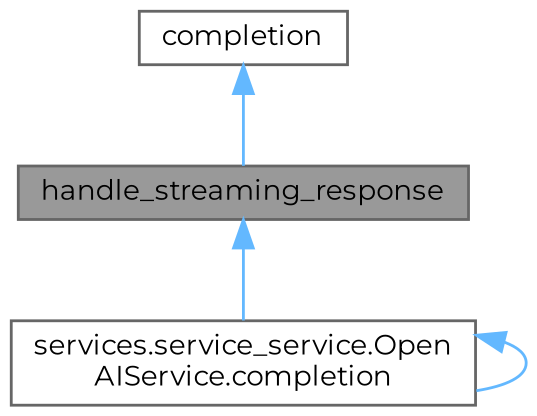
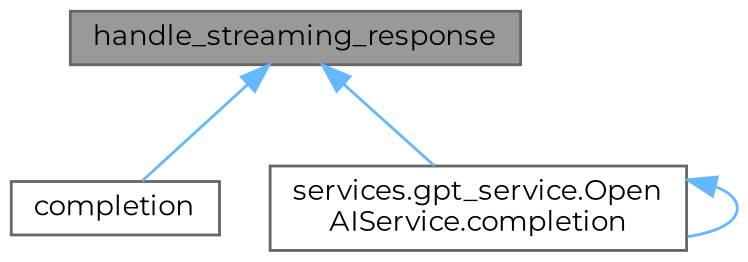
edge "handle_streaming_response" -> "completion": reversed
node "services.service_service.Open AIService.completion": label "services.service_service.Open AIService.completion" -> "services.gpt_service.Open AIService.completion"
